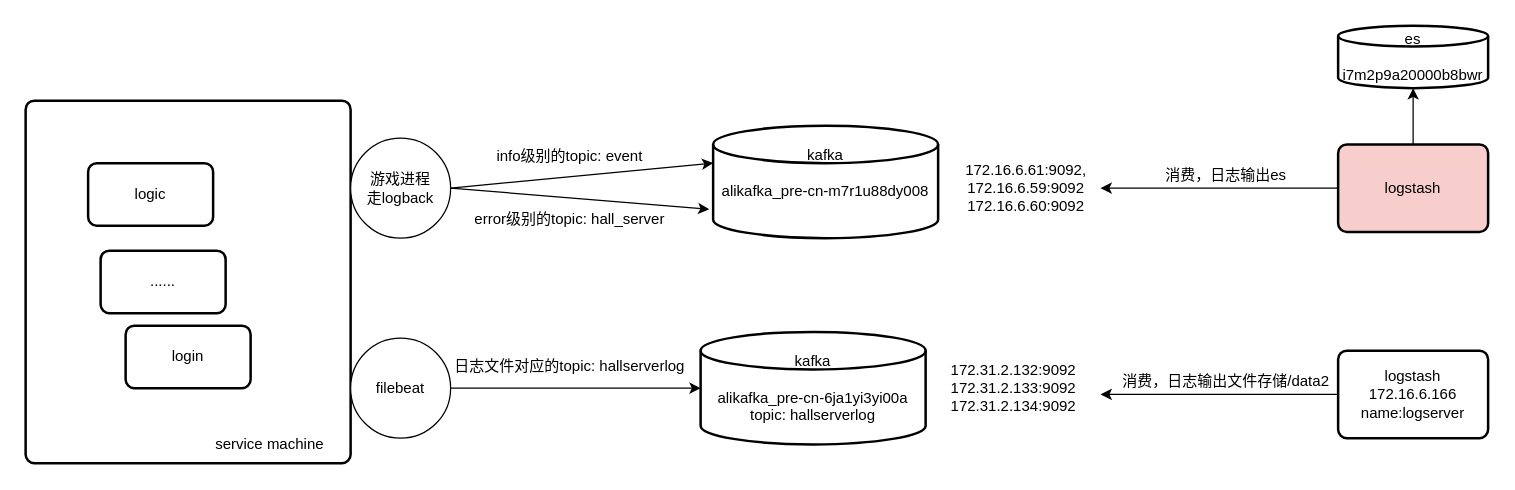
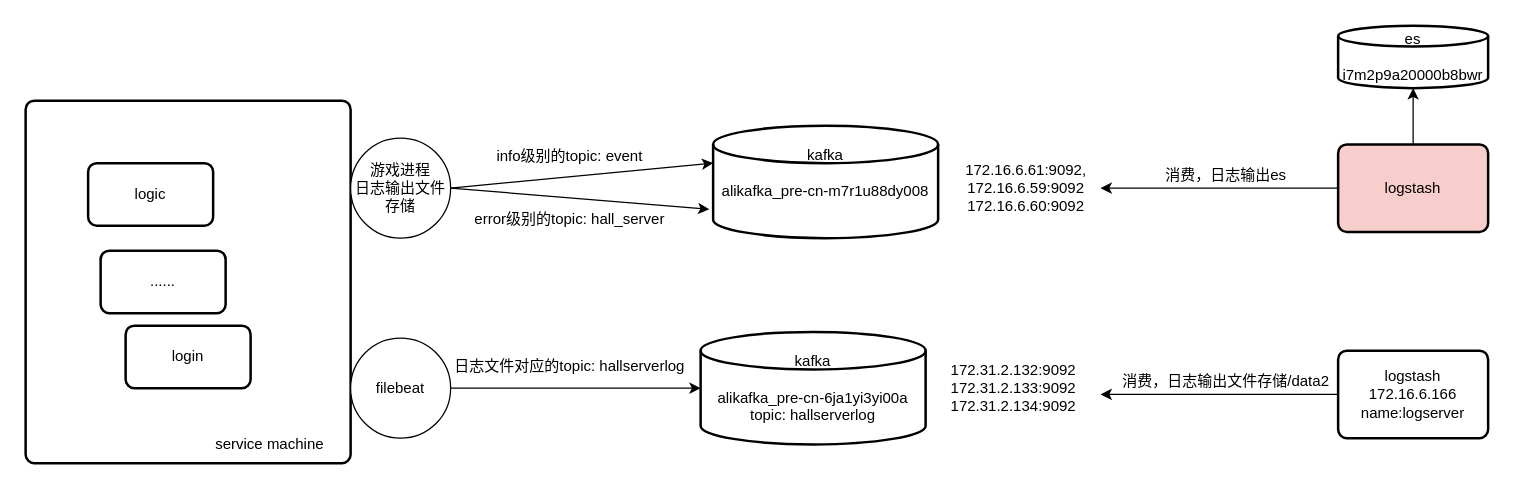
node "游戏进程 走logback": label "游戏进程 走logback" -> "游戏进程 日志输出文件存储"
